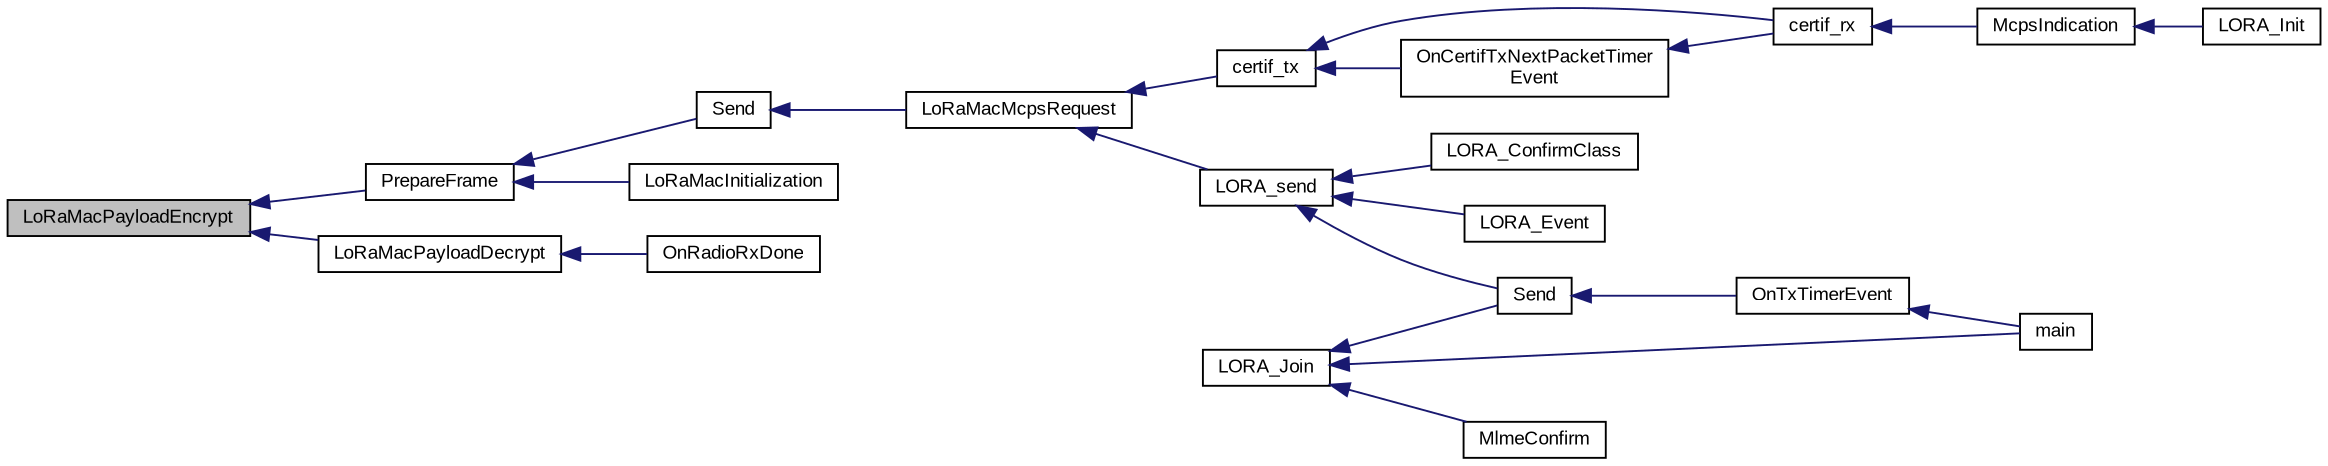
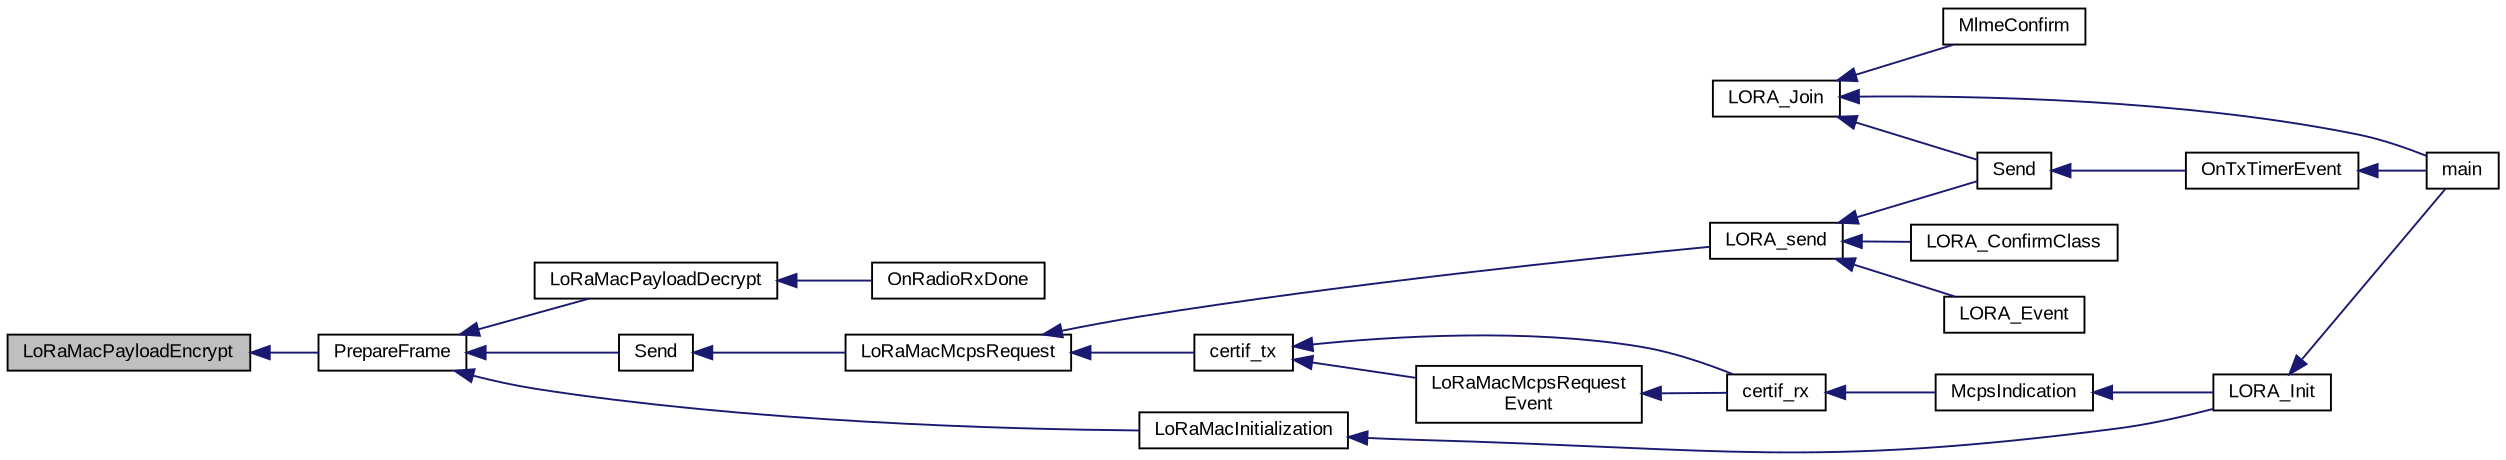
node "OnCertifTxNextPacketTimer Event": label "OnCertifTxNextPacketTimer Event" -> "LoRaMacMcpsRequest Event"
edge "LoRaMacPayloadDecrypt" -> "LoRaMacPayloadEncrypt": now "LoRaMacPayloadDecrypt" -> "PrepareFrame"
edge "main" -> "LORA_Init": added
edge "LORA_Init" -> "LoRaMacInitialization": added
